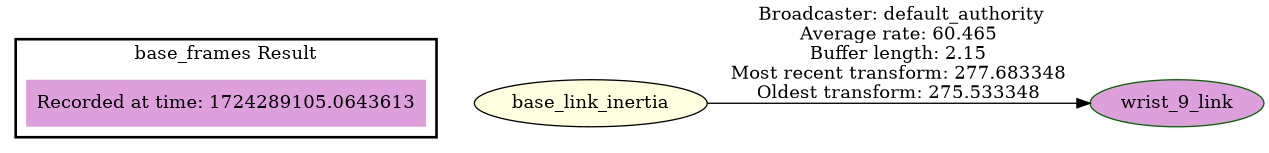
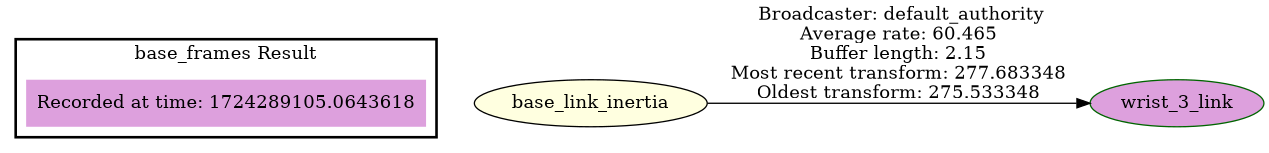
node "Recorded at time: 1724289105.0643613": label "Recorded at time: 1724289105.0643613" -> "Recorded at time: 1724289105.0643618"
node "wrist_9_link": label "wrist_9_link" -> "wrist_3_link"
